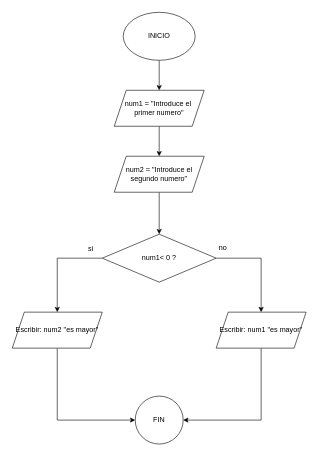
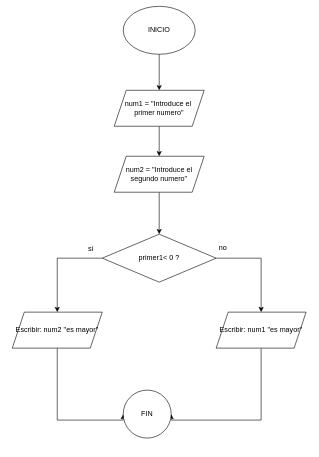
node "INICIO": moved (159, 36) -> (159, 30)
node "num1< 0 ?": label "num1< 0 ?" -> "primer1< 0 ?"
node "FIN": moved (159, 420) -> (147, 414)
